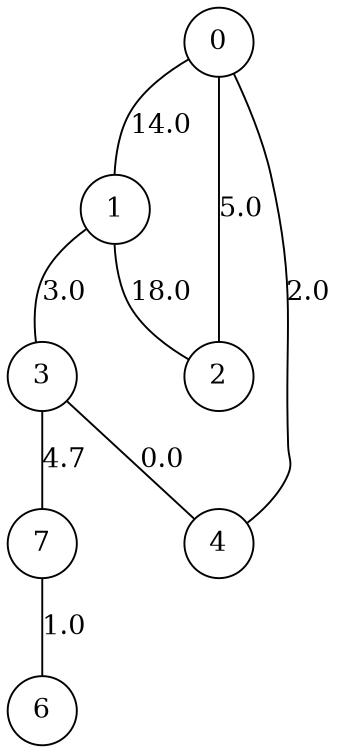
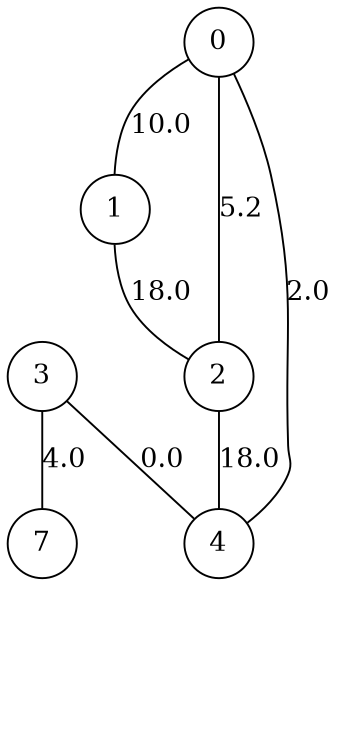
edge "0" -- "1": label "14.0" -> "10.0"
edge "0" -- "2": label "5.0" -> "5.2"
edge "1" -- "3": removed, label "3.0"
edge "3" -- "7": label "4.7" -> "4.0"
edge "2" -- "4": added, label "18.0"
node "6": removed
